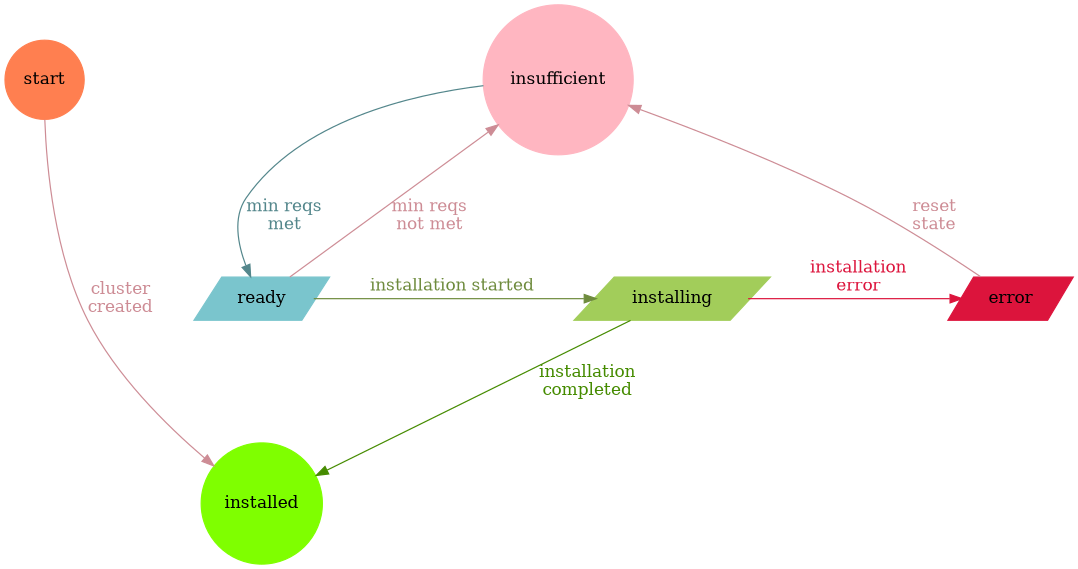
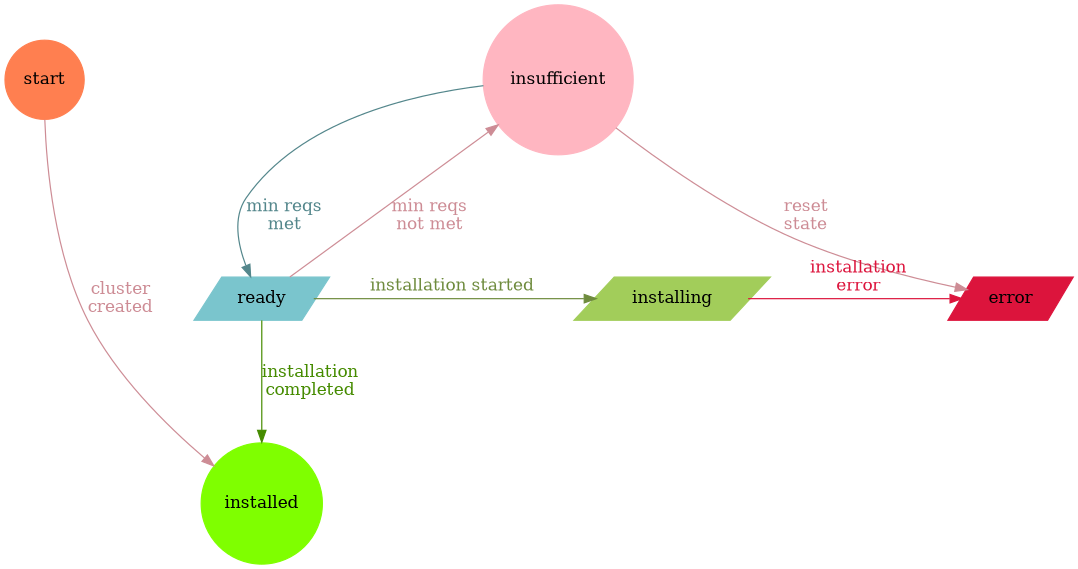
edge "error" -> "insufficient": reversed
edge "installing" -> "installed": now "ready" -> "installed"
